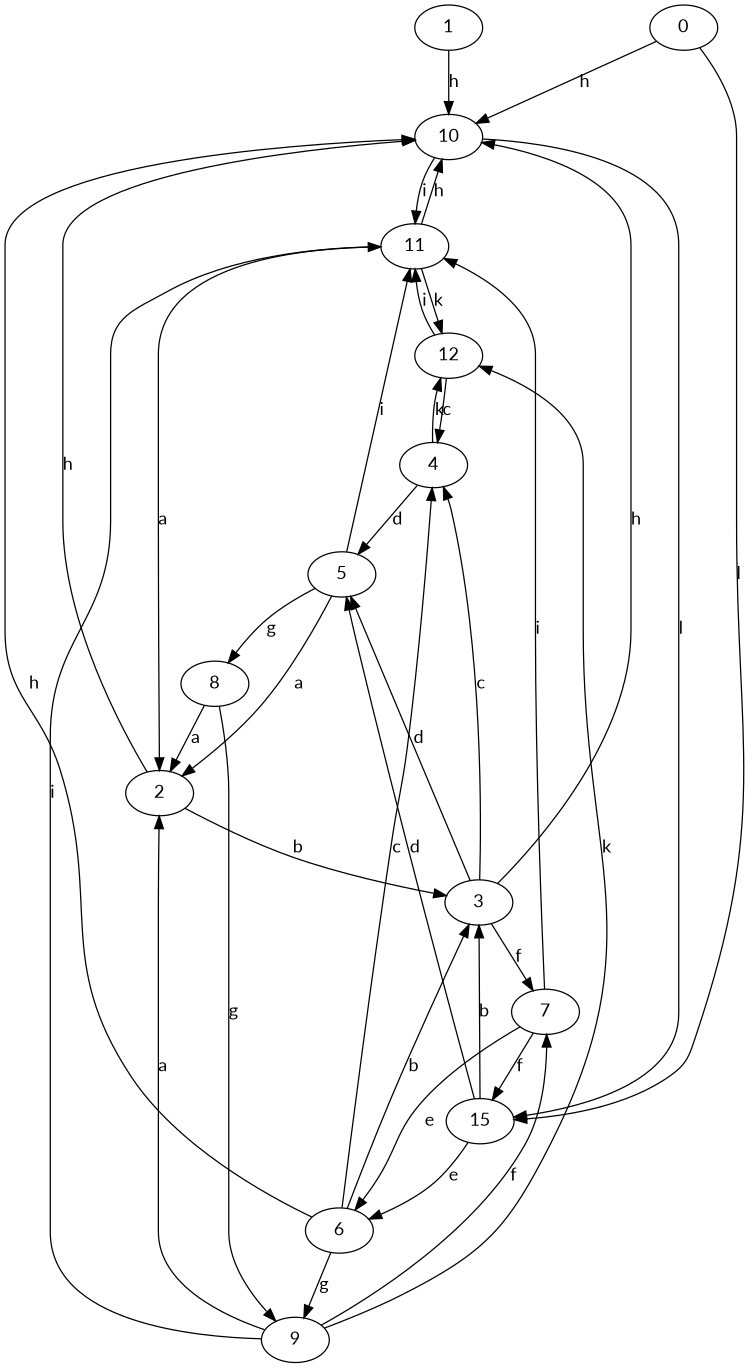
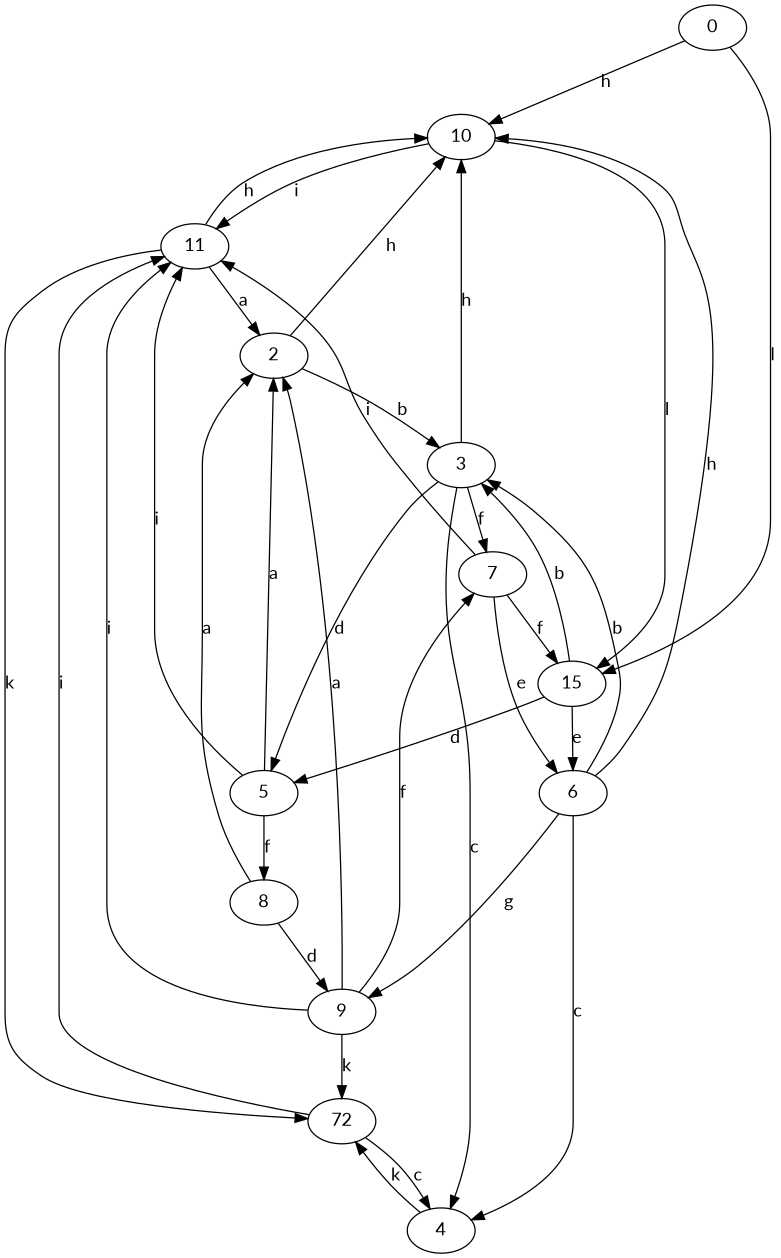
node "1": removed
node "12": label "12" -> "72"
edge "4" -> "5": removed, label "d"
edge "5" -> "8": label "g" -> "f"
edge "8" -> "9": label "g" -> "d"
